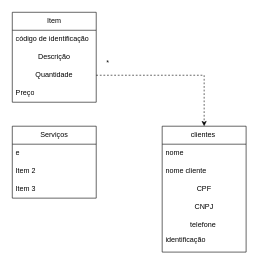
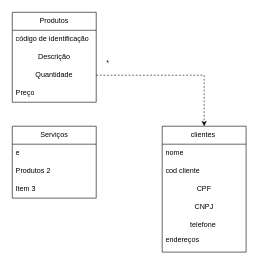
node "Item": label "Item" -> "Produtos"
node "Item 2": label "Item 2" -> "Produtos 2"
node "nome cliente": label "nome cliente" -> "cod cliente"
node "identificação": label "identificação" -> "endereços"
